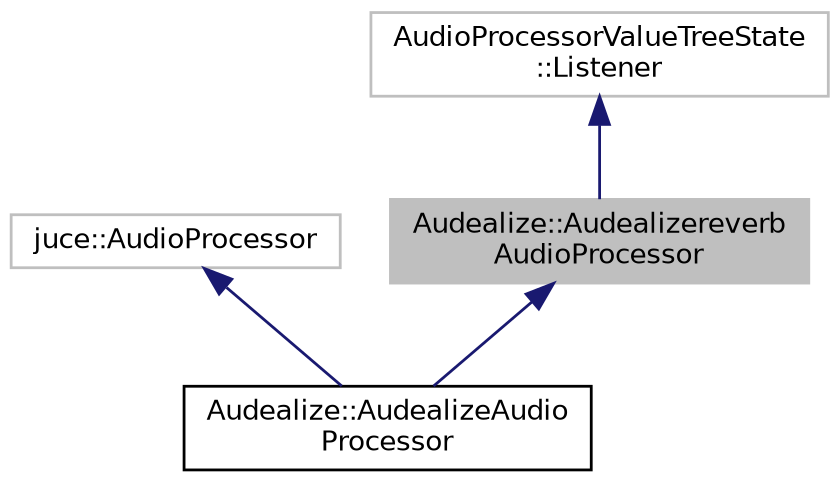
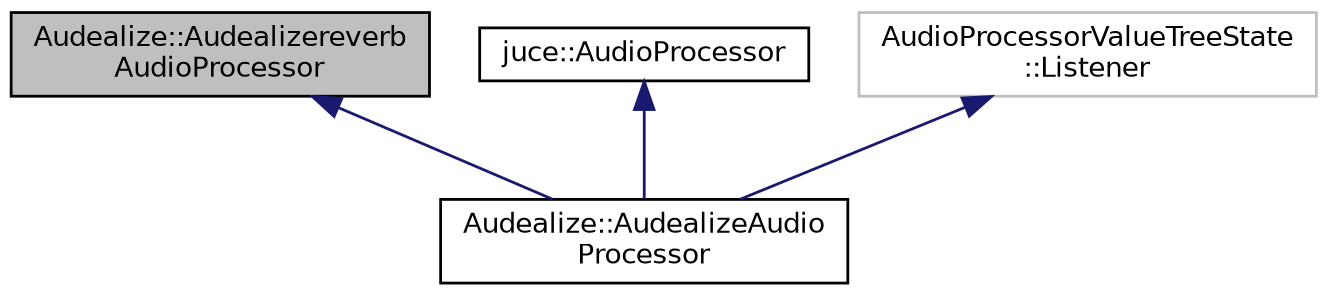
edge "Audealize::Audealizereverb AudioProcessor" -> "AudioProcessorValueTreeState ::Listener": now "Audealize::AudealizeAudio Processor" -> "AudioProcessorValueTreeState ::Listener"
node "juce::AudioProcessor": color grey75 -> black
node "Audealize::Audealizereverb AudioProcessor": color grey75 -> black
